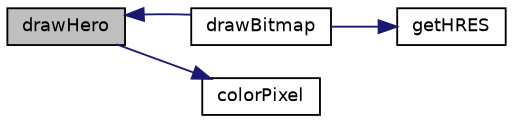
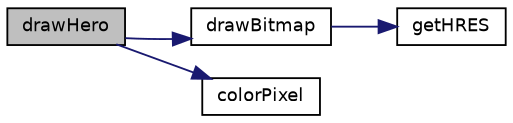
edge "drawBitmap" -> "drawHero": reversed
